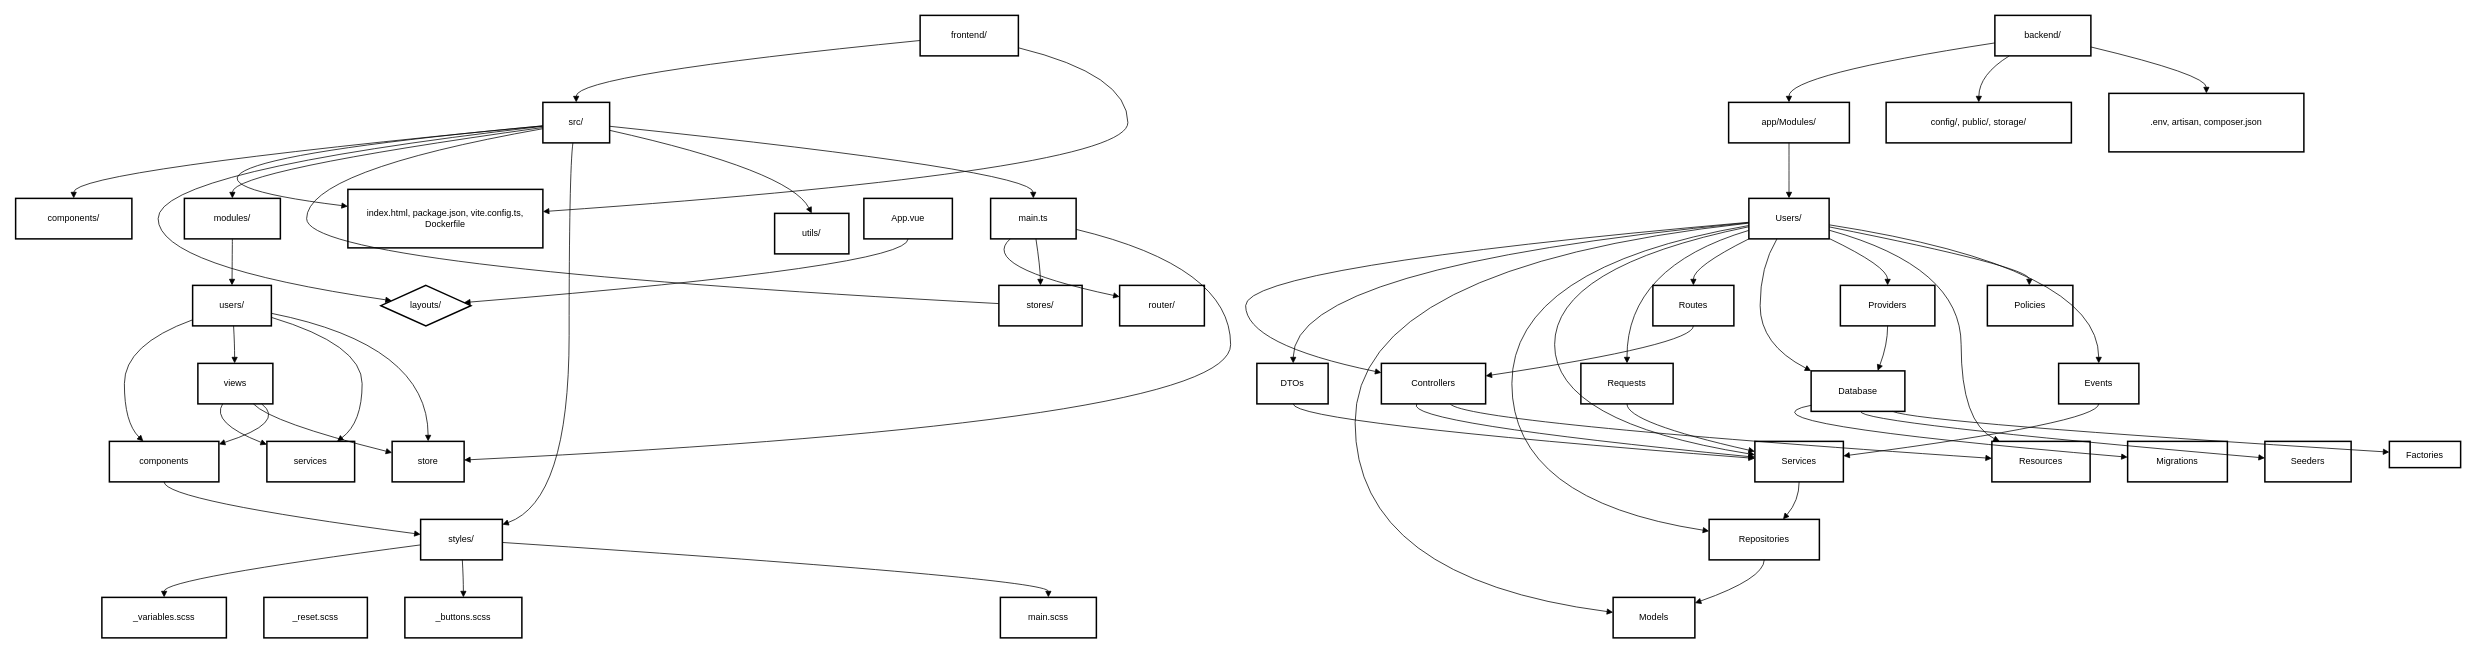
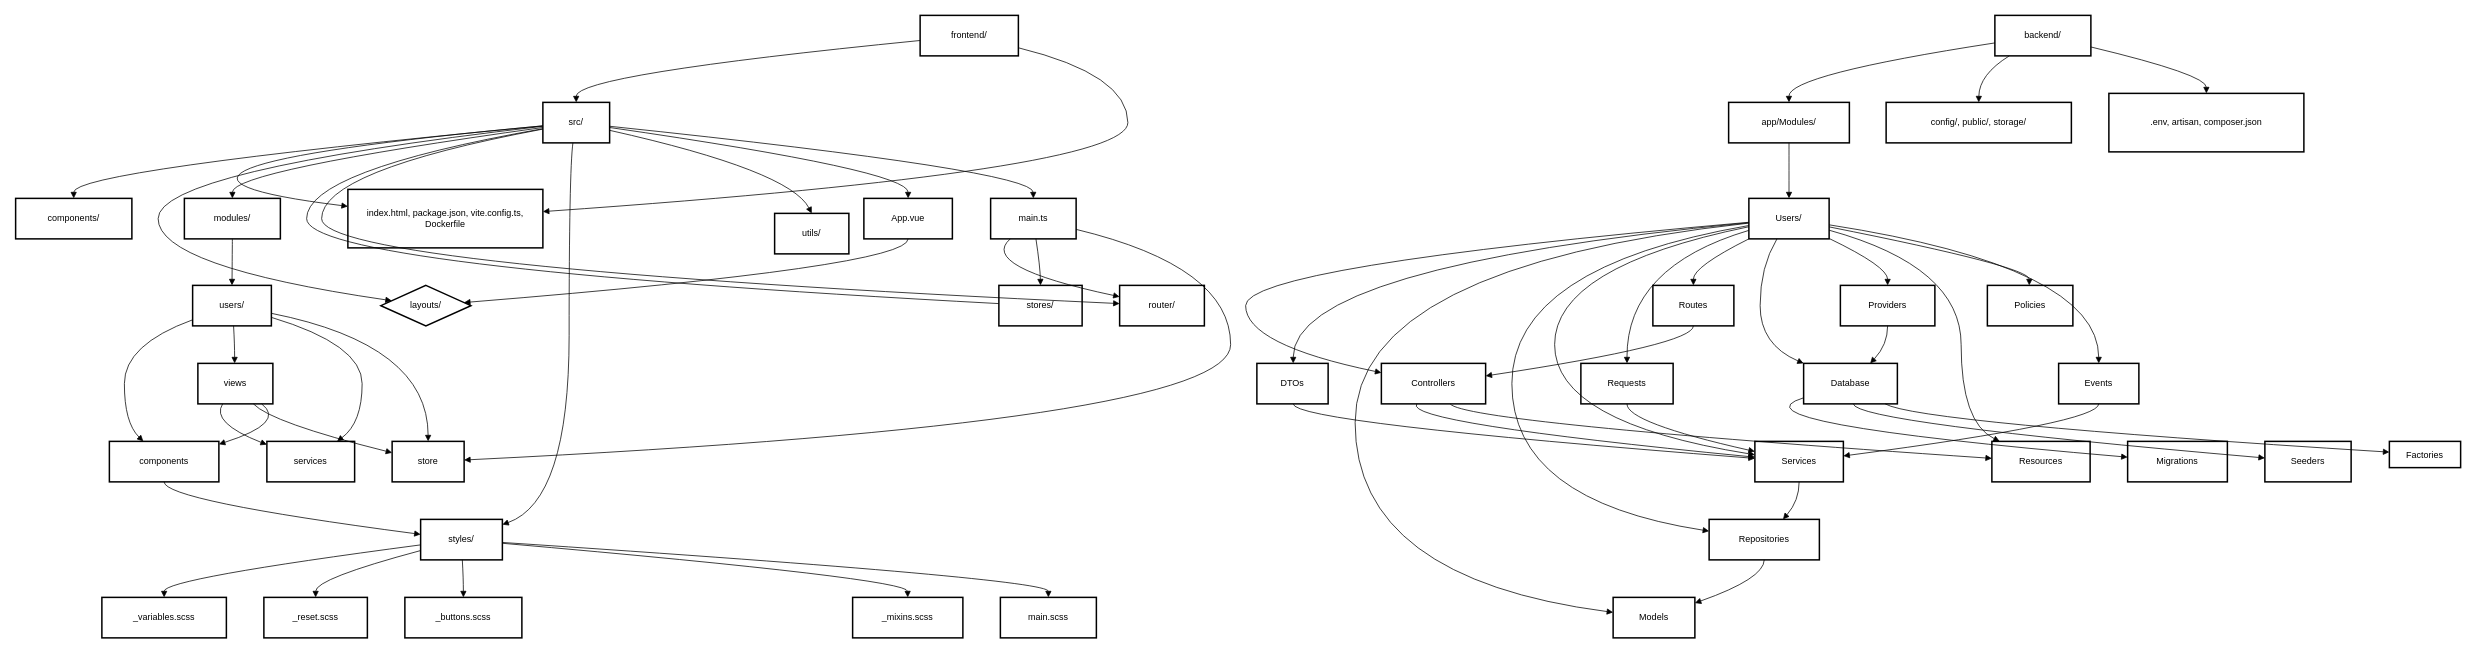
edge "src/" -> "App.vue": added
edge "src/" -> "router/": added
node "Database": moved (1858, 391) -> (1850, 384)
edge "styles/" -> "_mixins.scss": added
edge "styles/" -> "_reset.scss": added
node "_mixins.scss": added
